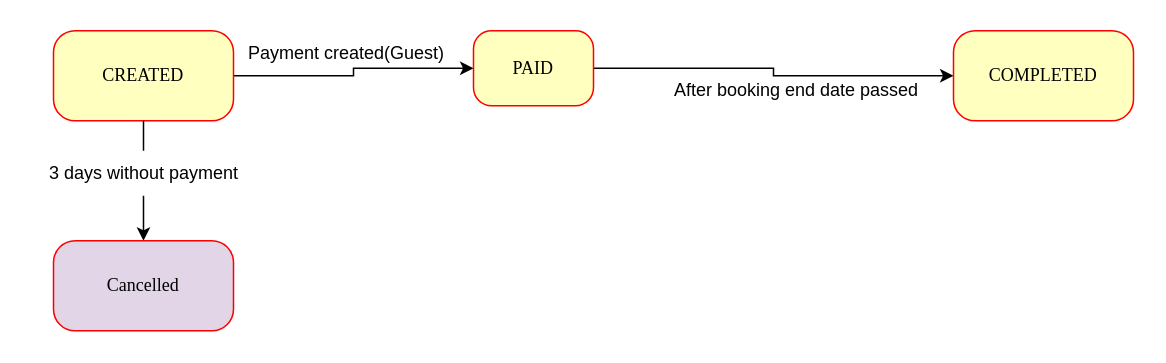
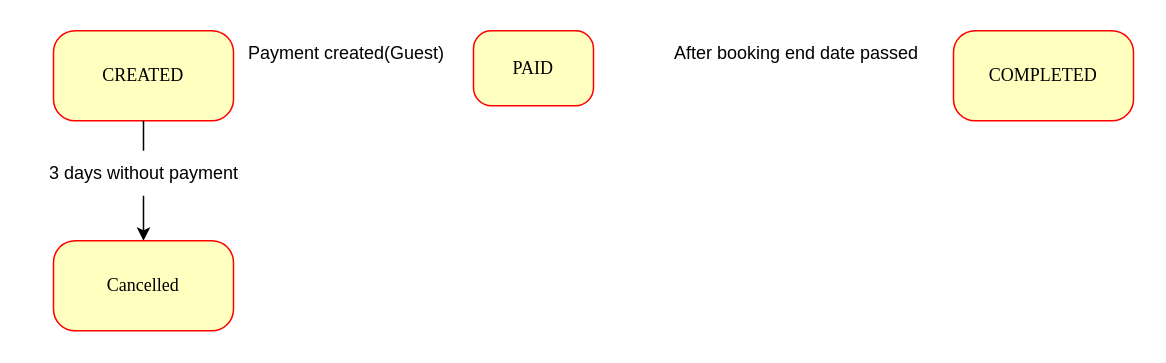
edge "PAID" -> "COMPLETED": removed
edge "CREATED" -> "PAID": removed
node "After booking end date passed": moved (796, 91) -> (796, 53)
node "Cancelled": fillcolor #e1d5e7 -> #ffffc0
